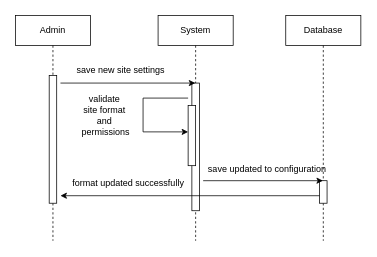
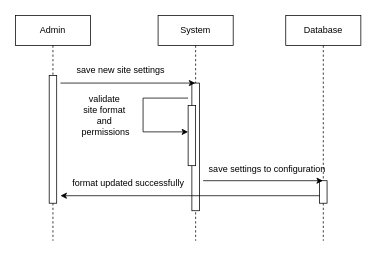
node "save updated to configuration": label "save updated to configuration" -> "save settings to configuration"
